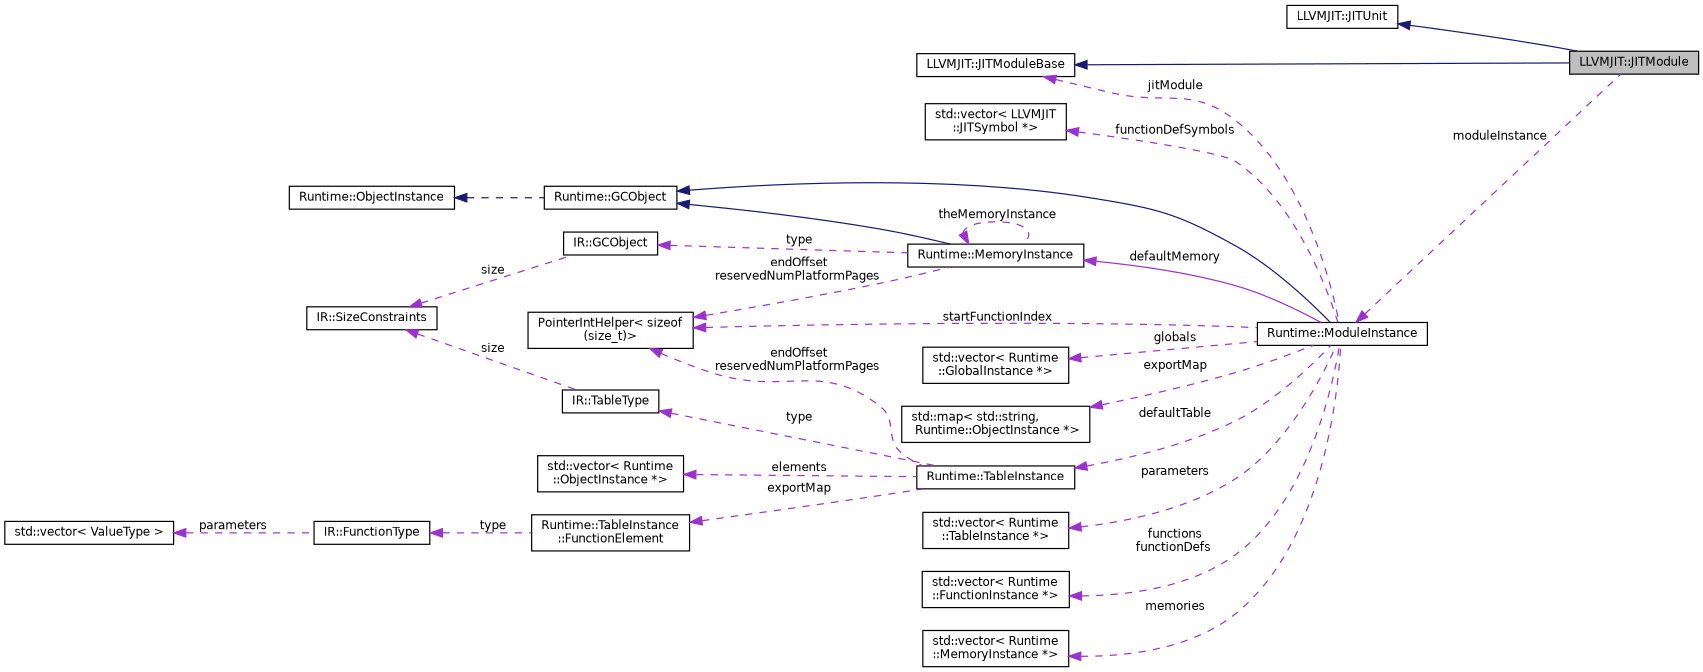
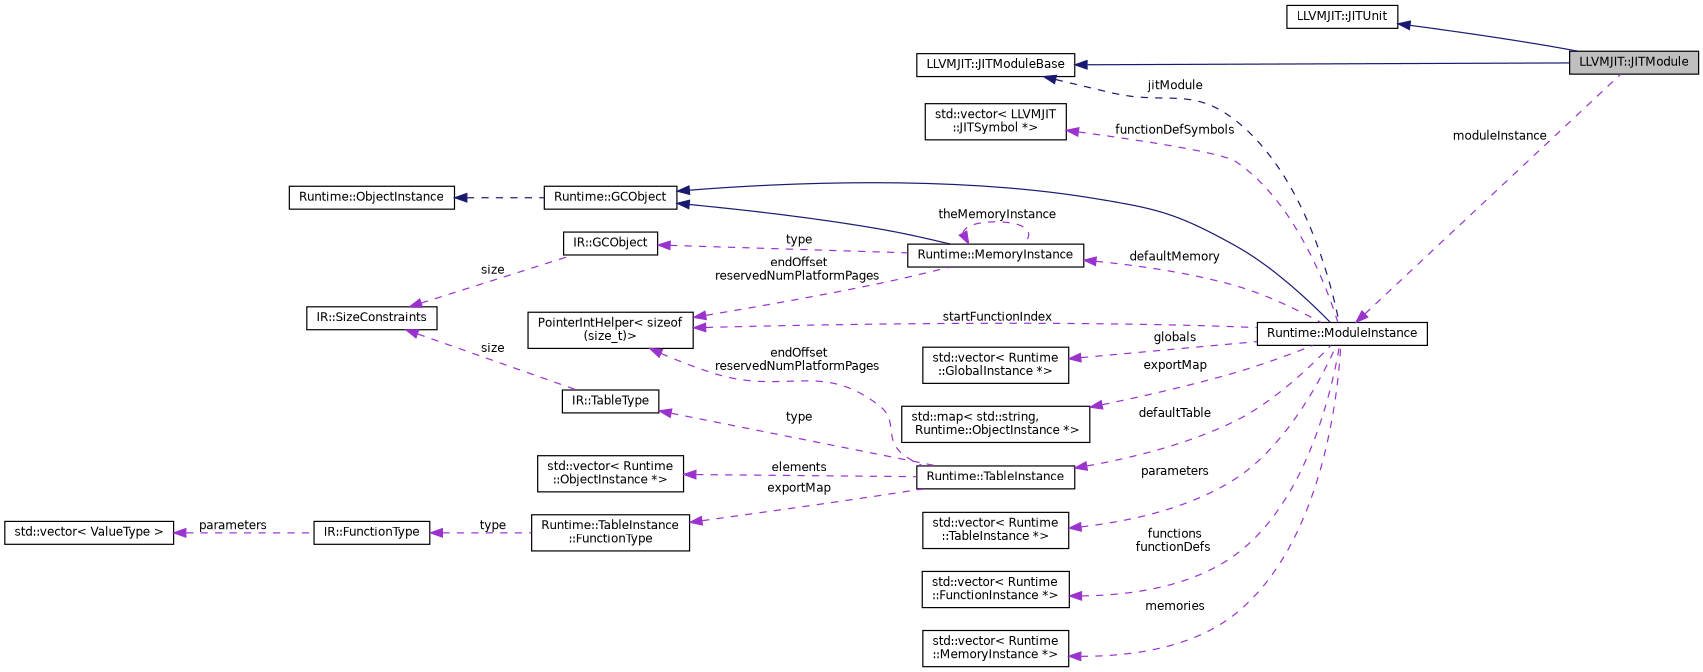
edge "Runtime::ModuleInstance" -> "LLVMJIT::JITModuleBase": color darkorchid3 -> midnightblue
edge "Runtime::ModuleInstance" -> "Runtime::MemoryInstance": style solid -> dashed
node "Runtime::TableInstance ::FunctionElement": label "Runtime::TableInstance ::FunctionElement" -> "Runtime::TableInstance ::FunctionType"
